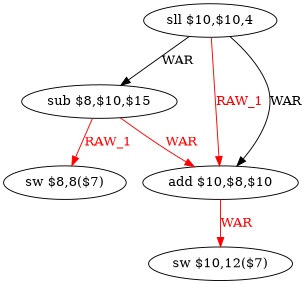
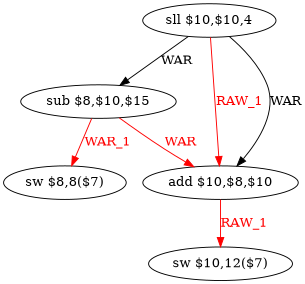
edge "sub $8,$10,$15" -> "sw $8,8($7)": label "RAW_1" -> "WAR_1"
edge "add $10,$8,$10" -> "sw $10,12($7)": label "WAR" -> "RAW_1"
